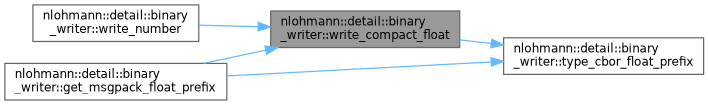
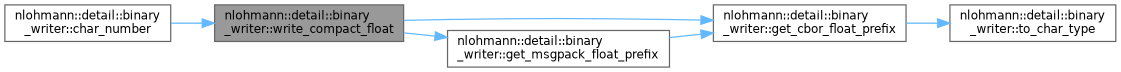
node "nlohmann::detail::binary _writer::write_number": label "nlohmann::detail::binary _writer::write_number" -> "nlohmann::detail::binary _writer::char_number"
node "nlohmann::detail::binary _writer::to_char_type": added
node "nlohmann::detail::binary _writer::type_cbor_float_prefix": label "nlohmann::detail::binary _writer::type_cbor_float_prefix" -> "nlohmann::detail::binary _writer::get_cbor_float_prefix"
edge "nlohmann::detail::binary _writer::get_msgpack_float_prefix" -> "nlohmann::detail::binary _writer::write_compact_float": reversed
